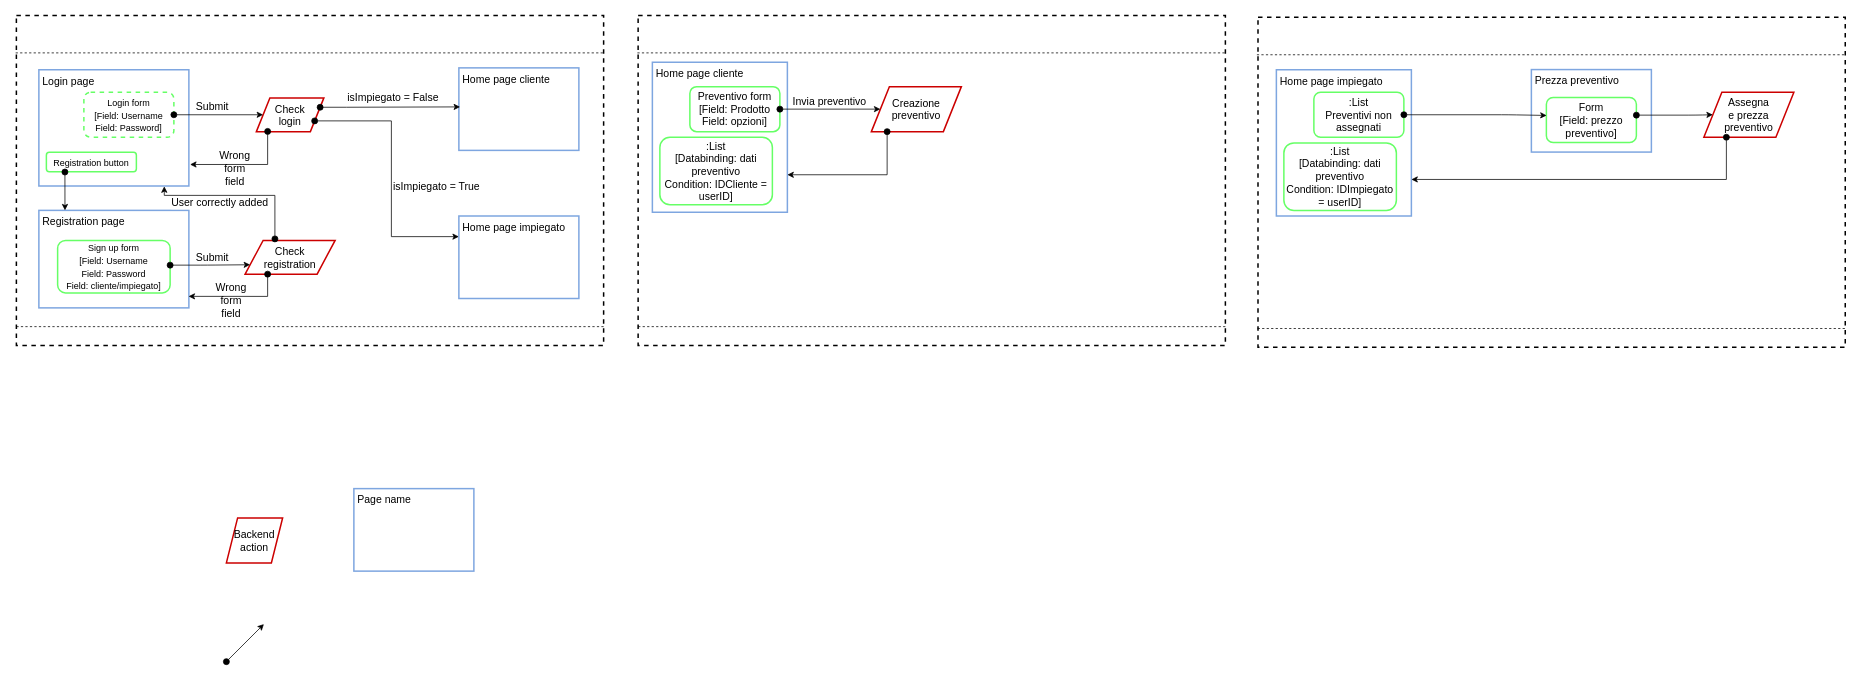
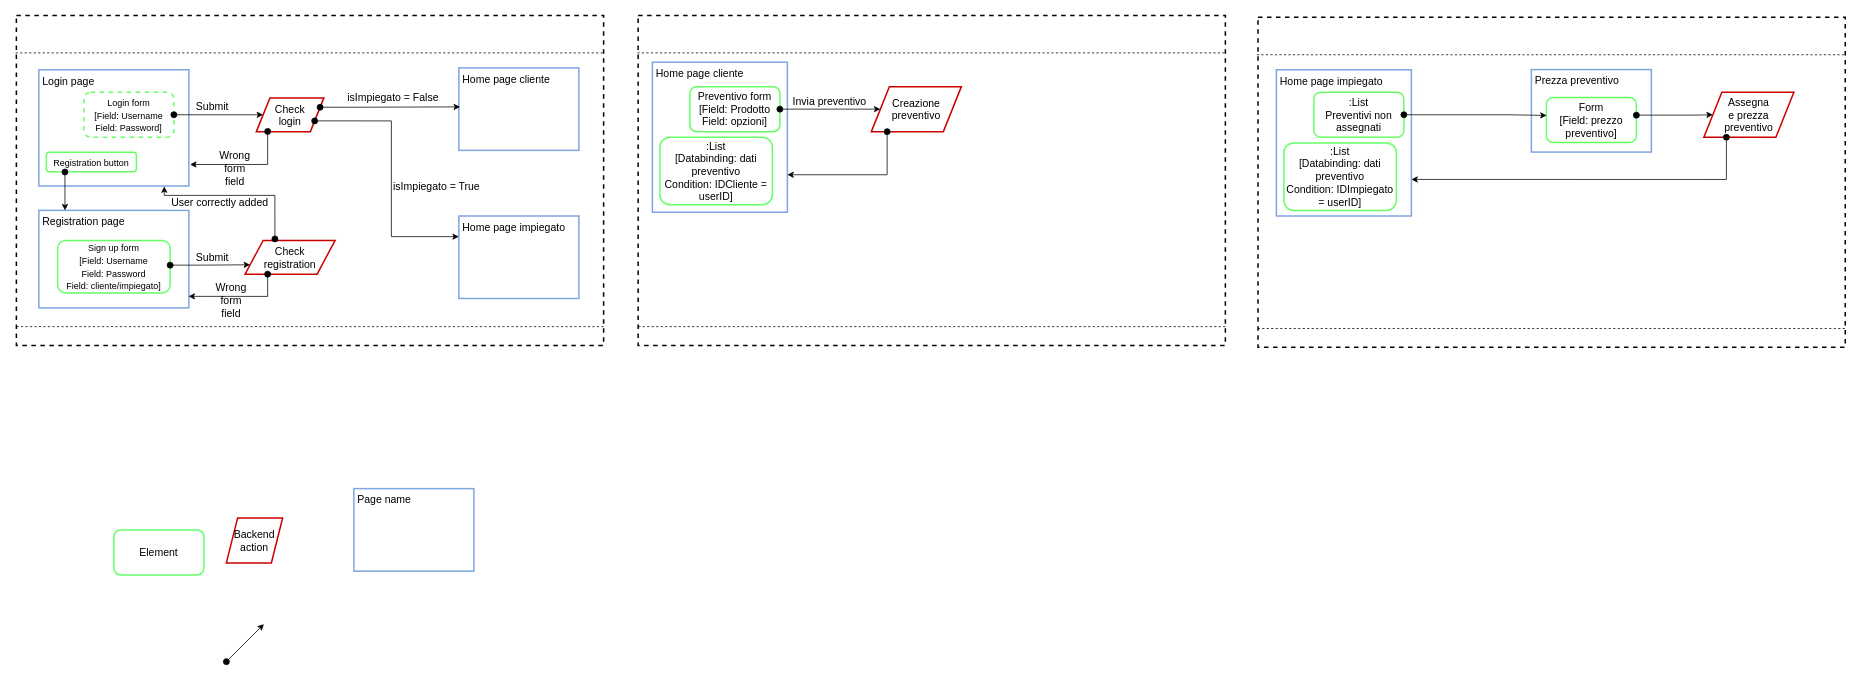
node "Element": added
